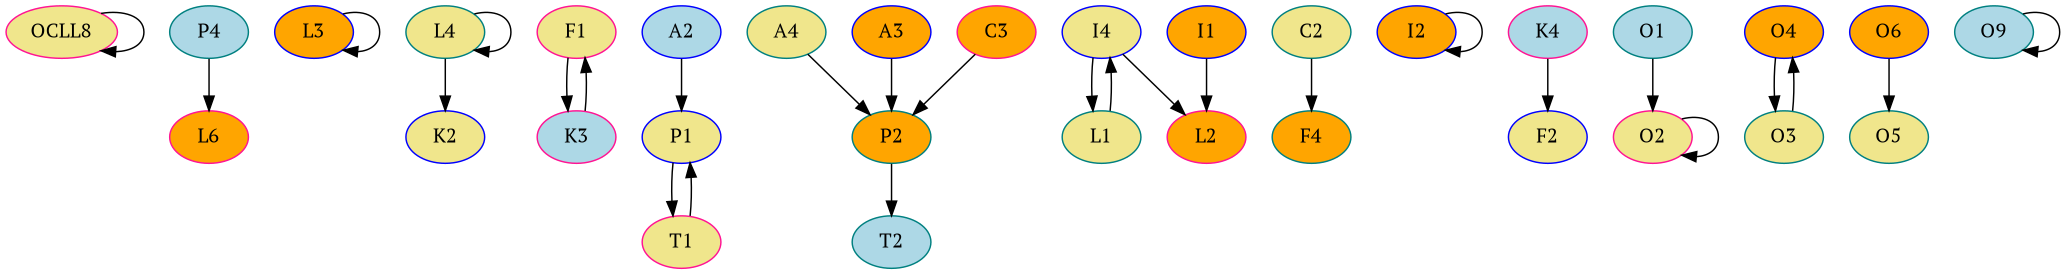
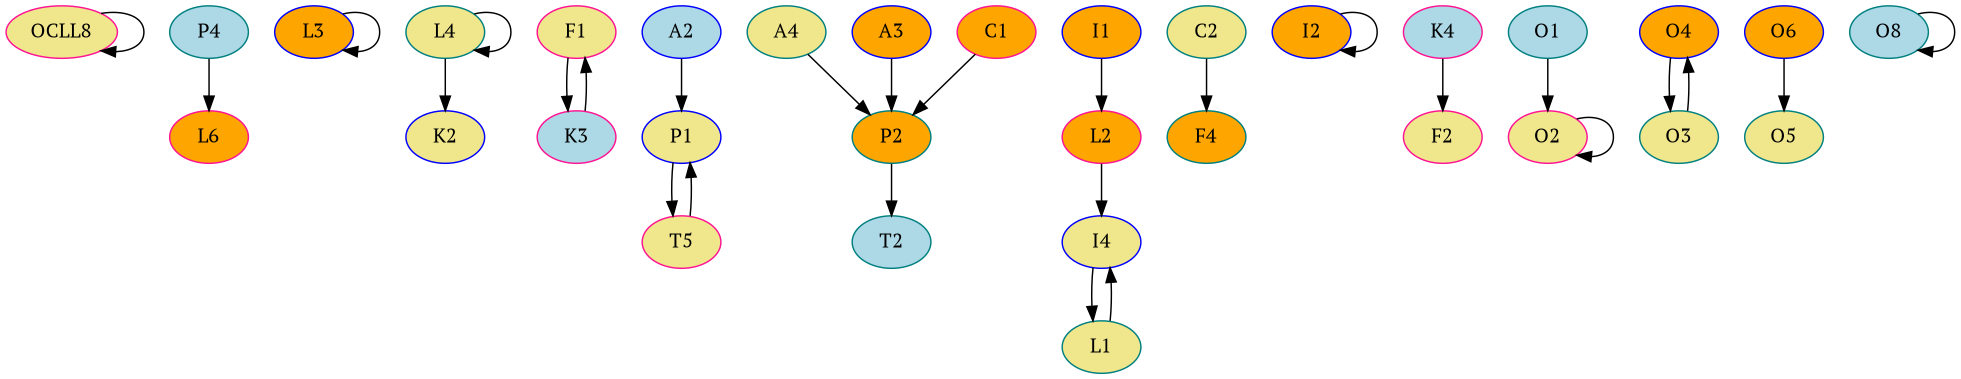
node "C3": label "C3" -> "C1"
node "O9": label "O9" -> "O8"
edge "I4" -> "L2": reversed
node "F2": color blue -> deeppink
node "T1": label "T1" -> "T5"
